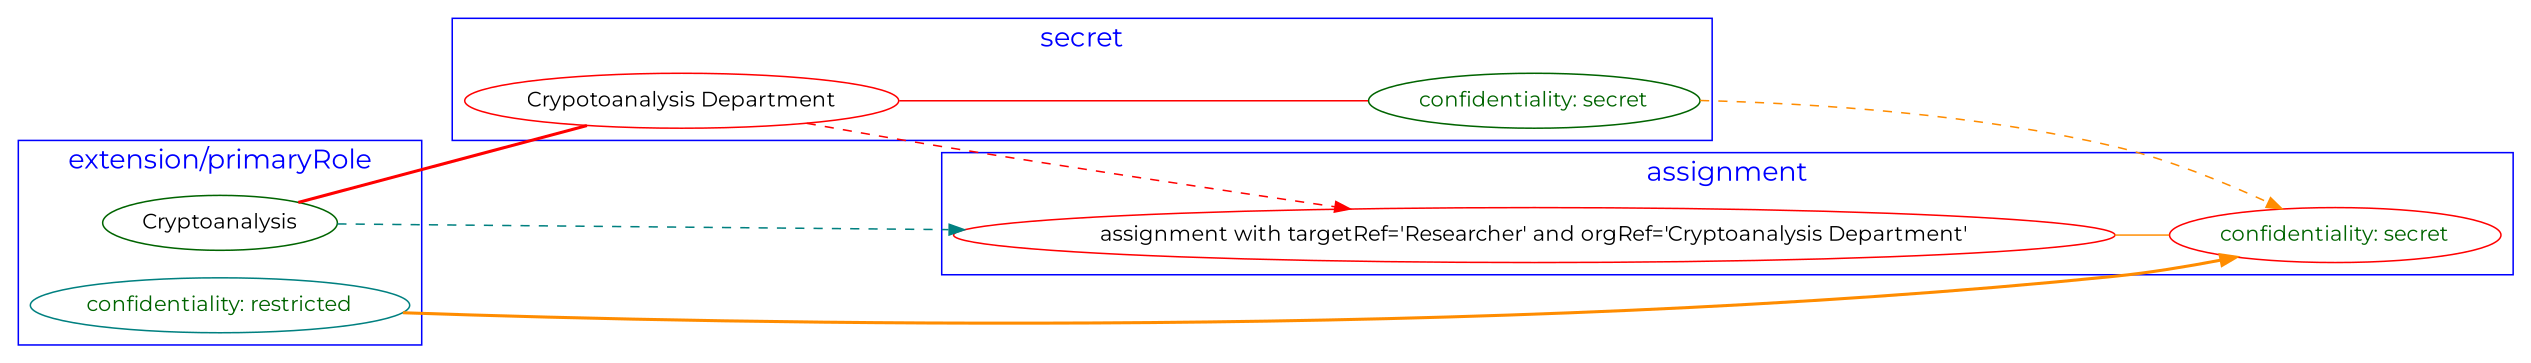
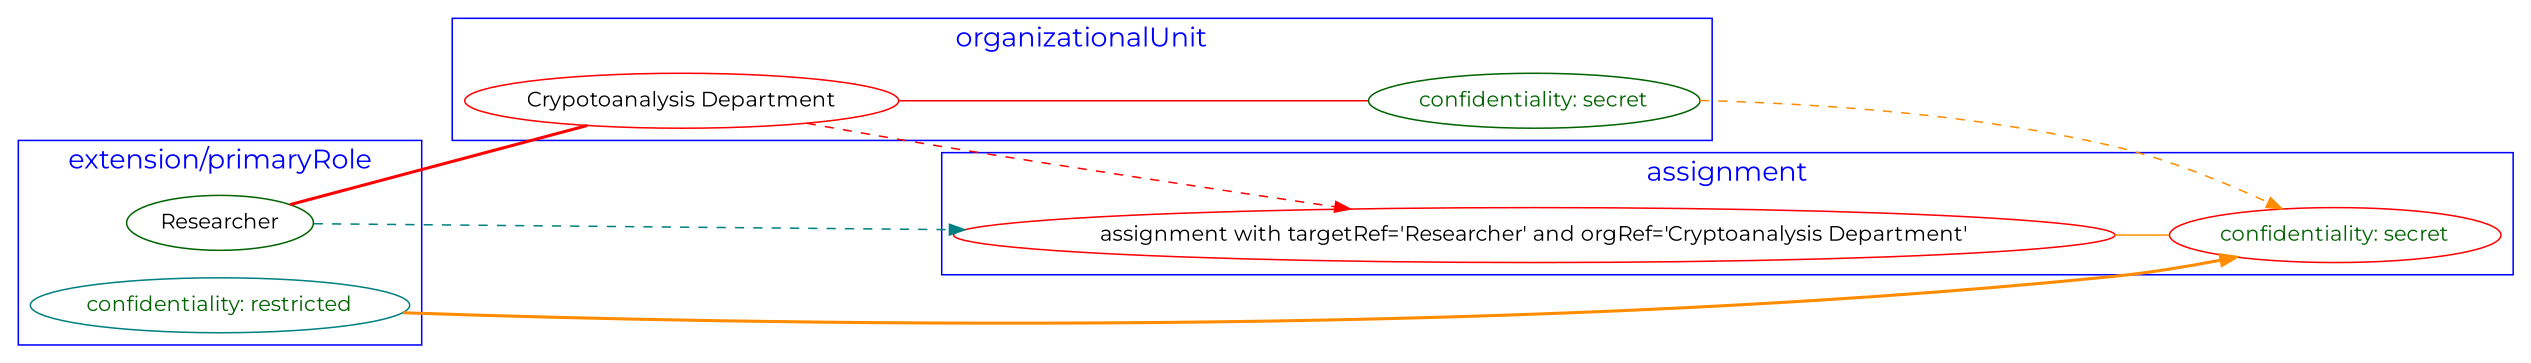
cluster "secret": label "secret" -> "organizationalUnit"
node "Cryptoanalysis": label "Cryptoanalysis" -> "Researcher"
